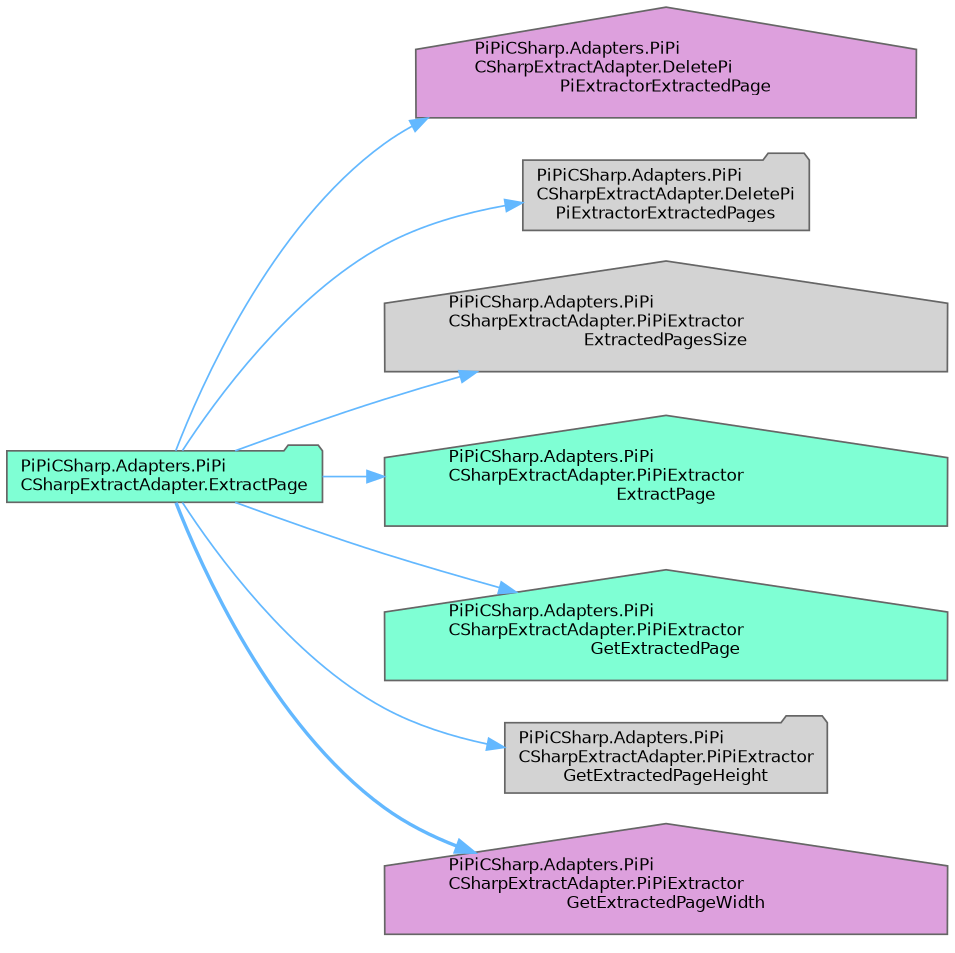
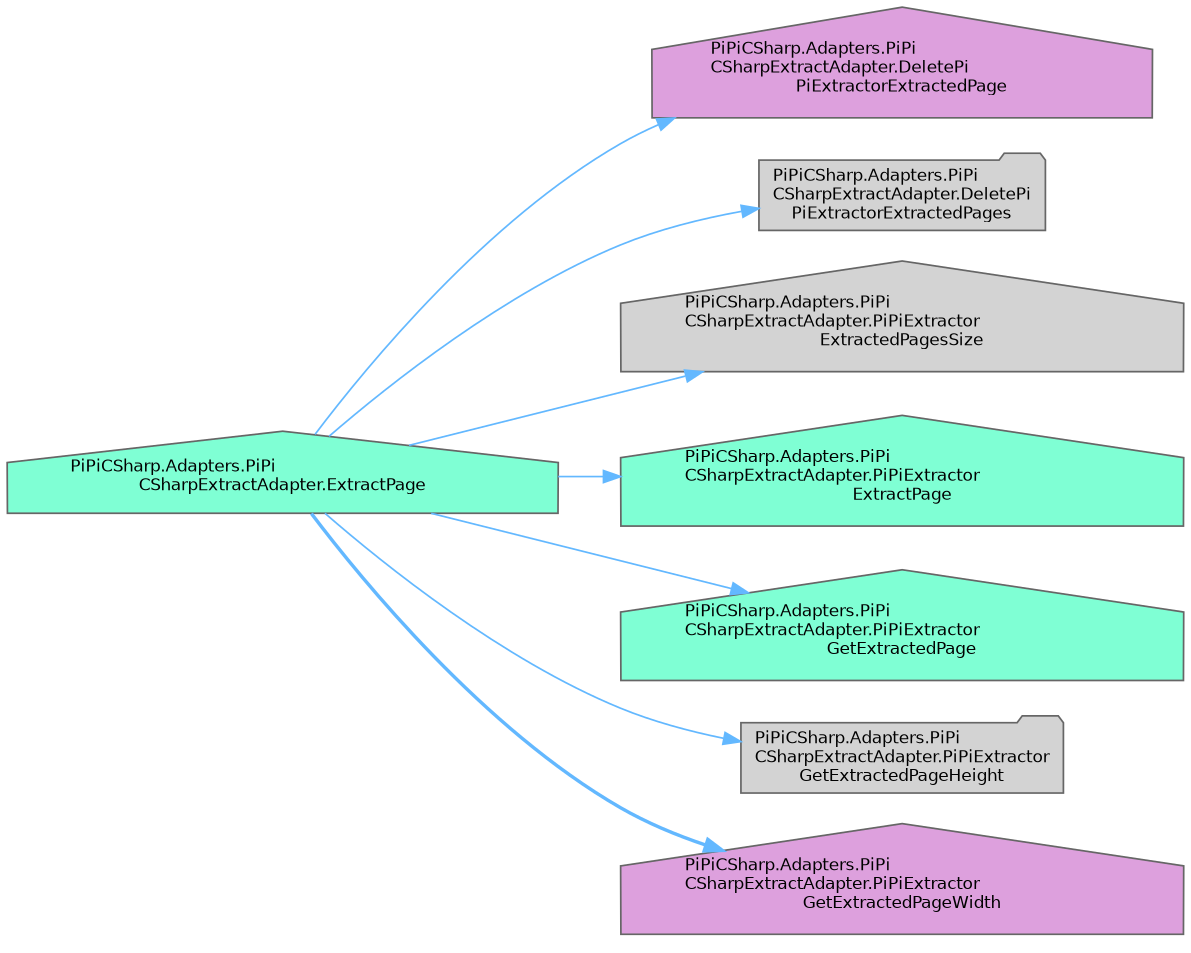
node "PiPiCSharp.Adapters.PiPi CSharpExtractAdapter.ExtractPage": shape folder -> house
